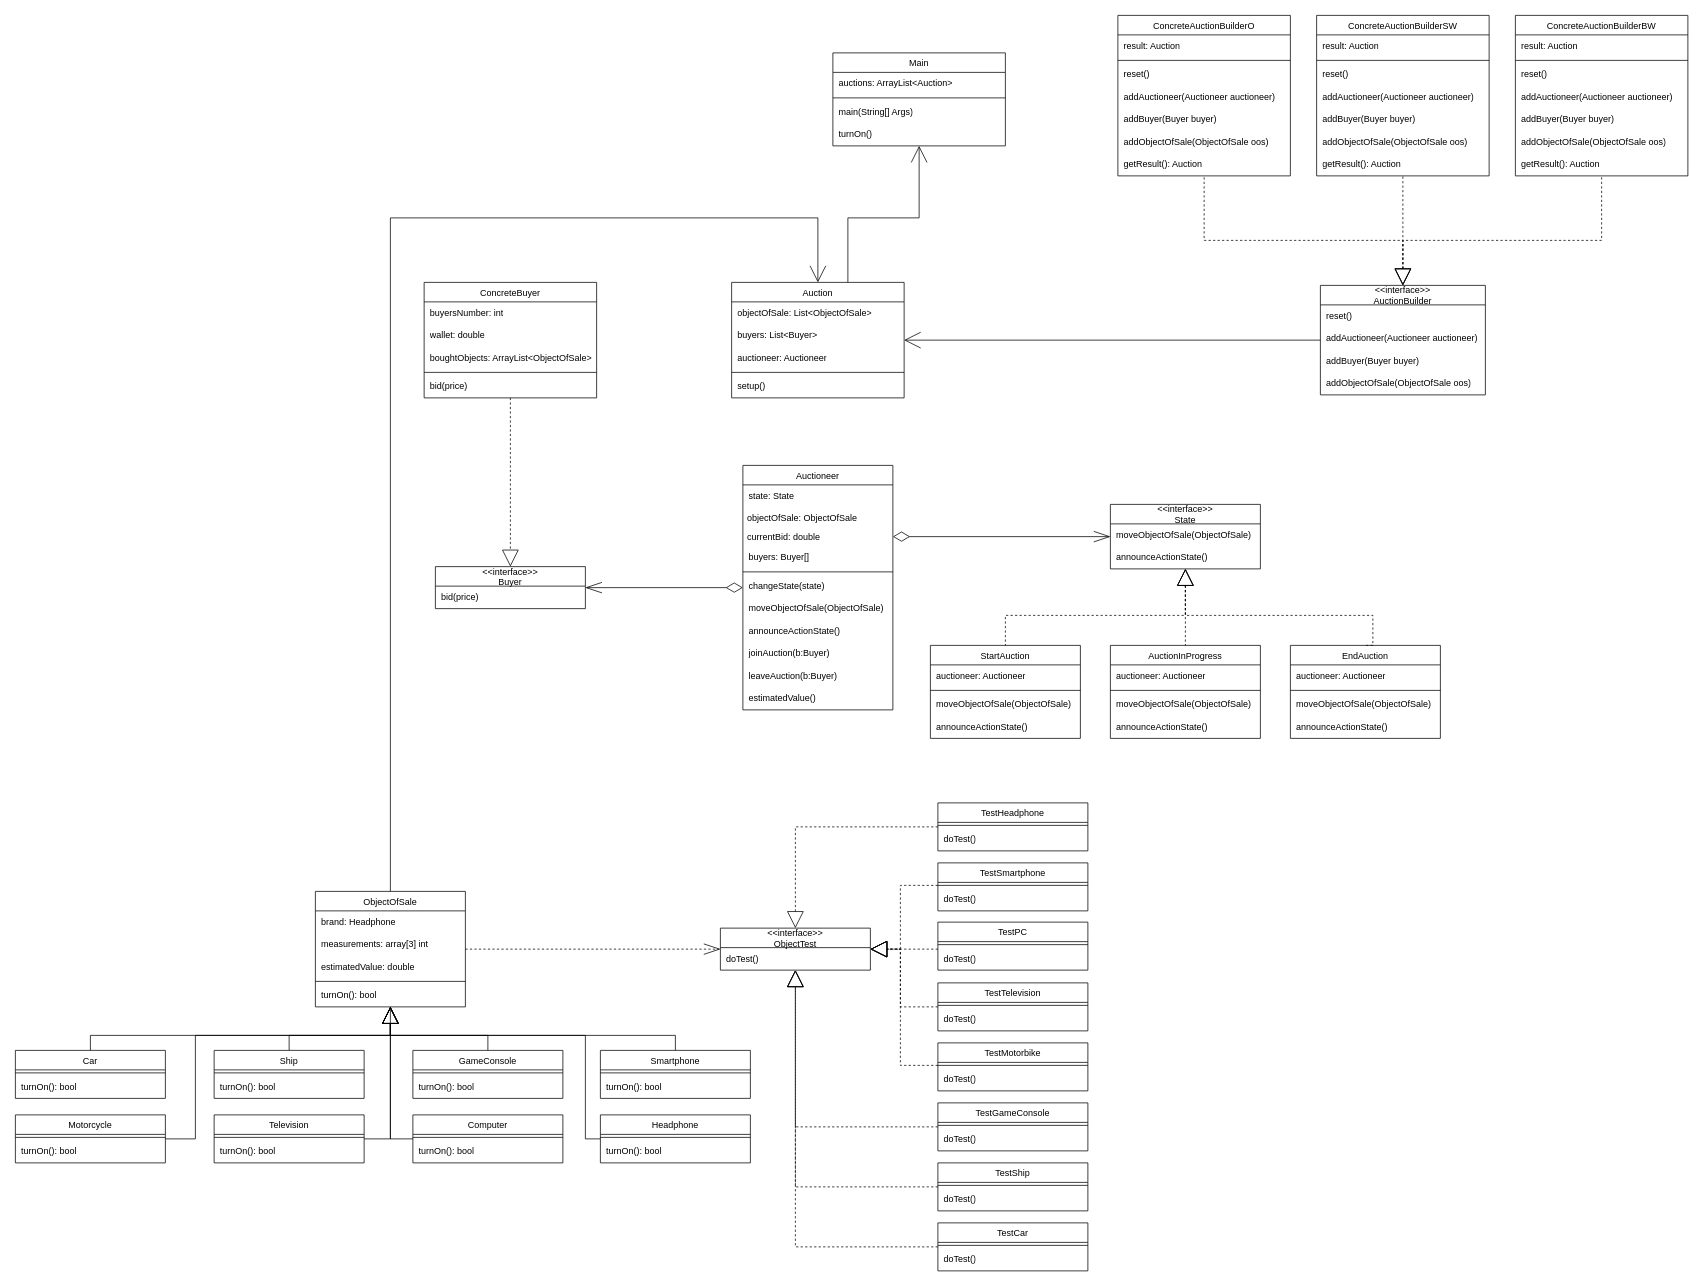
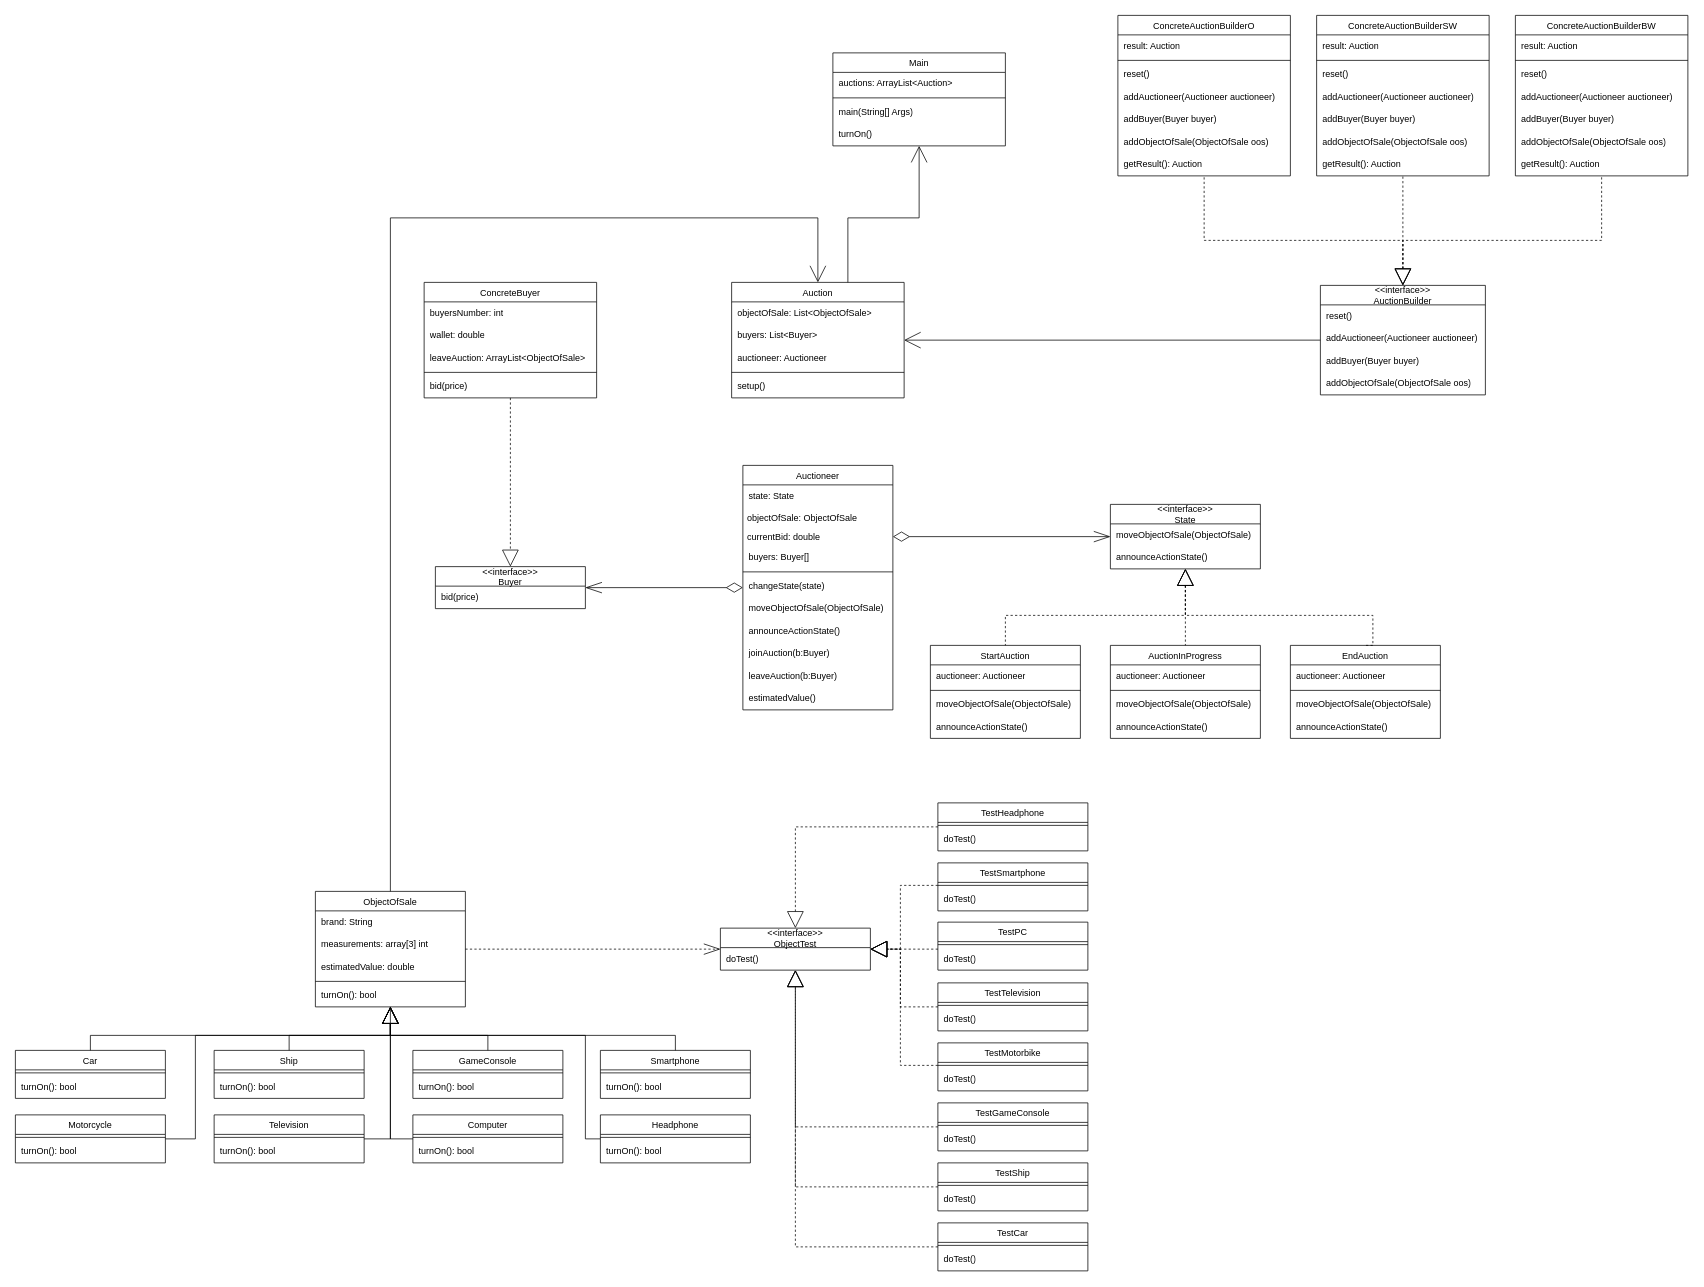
node "boughtObjects: ArrayList<ObjectOfSale>": label "boughtObjects: ArrayList<ObjectOfSale>" -> "leaveAuction: ArrayList<ObjectOfSale>"
node "brand: Headphone": label "brand: Headphone" -> "brand: String"
